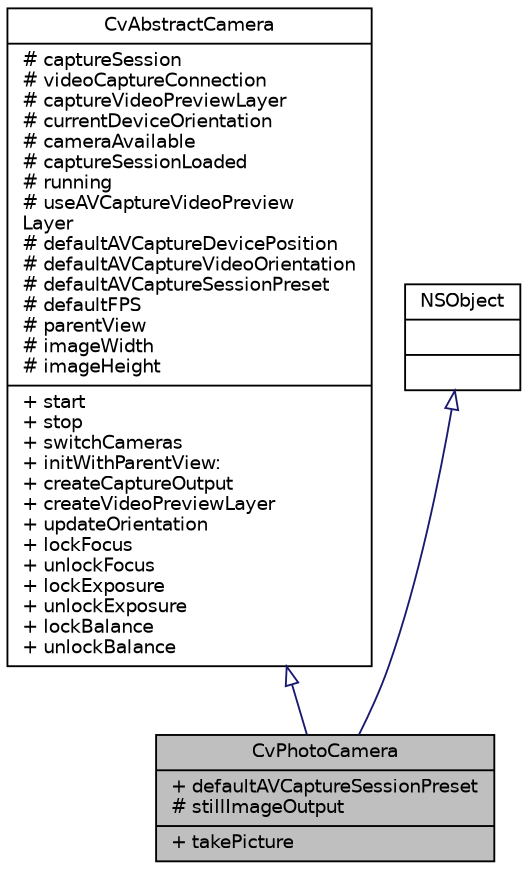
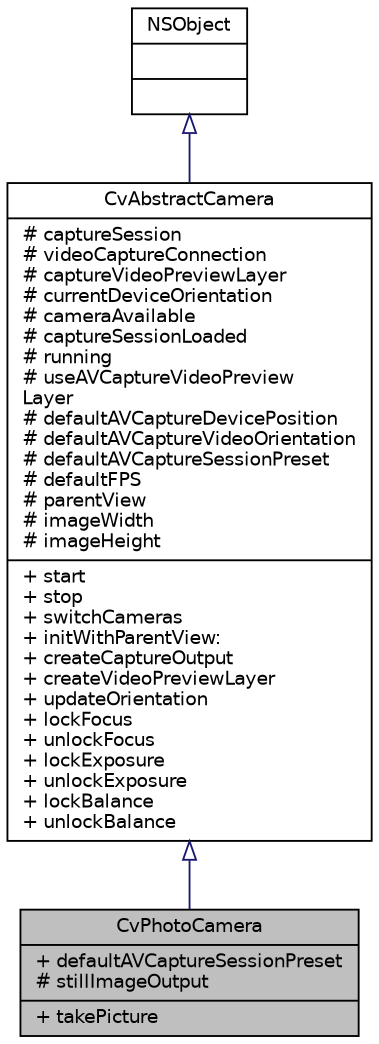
edge "CvPhotoCamera" -> "NSObject": now "CvAbstractCamera" -> "NSObject"
